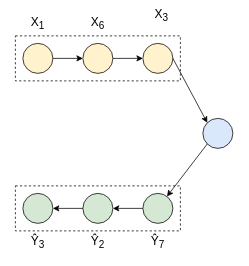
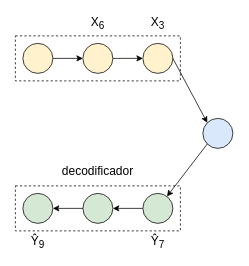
node "X3": moved (162, 15) -> (158, 23)
node "X1": removed
node "decodificador": added
node "Ŷ3": label "Ŷ3" -> "Ŷ9"
node "Ŷ2": removed
